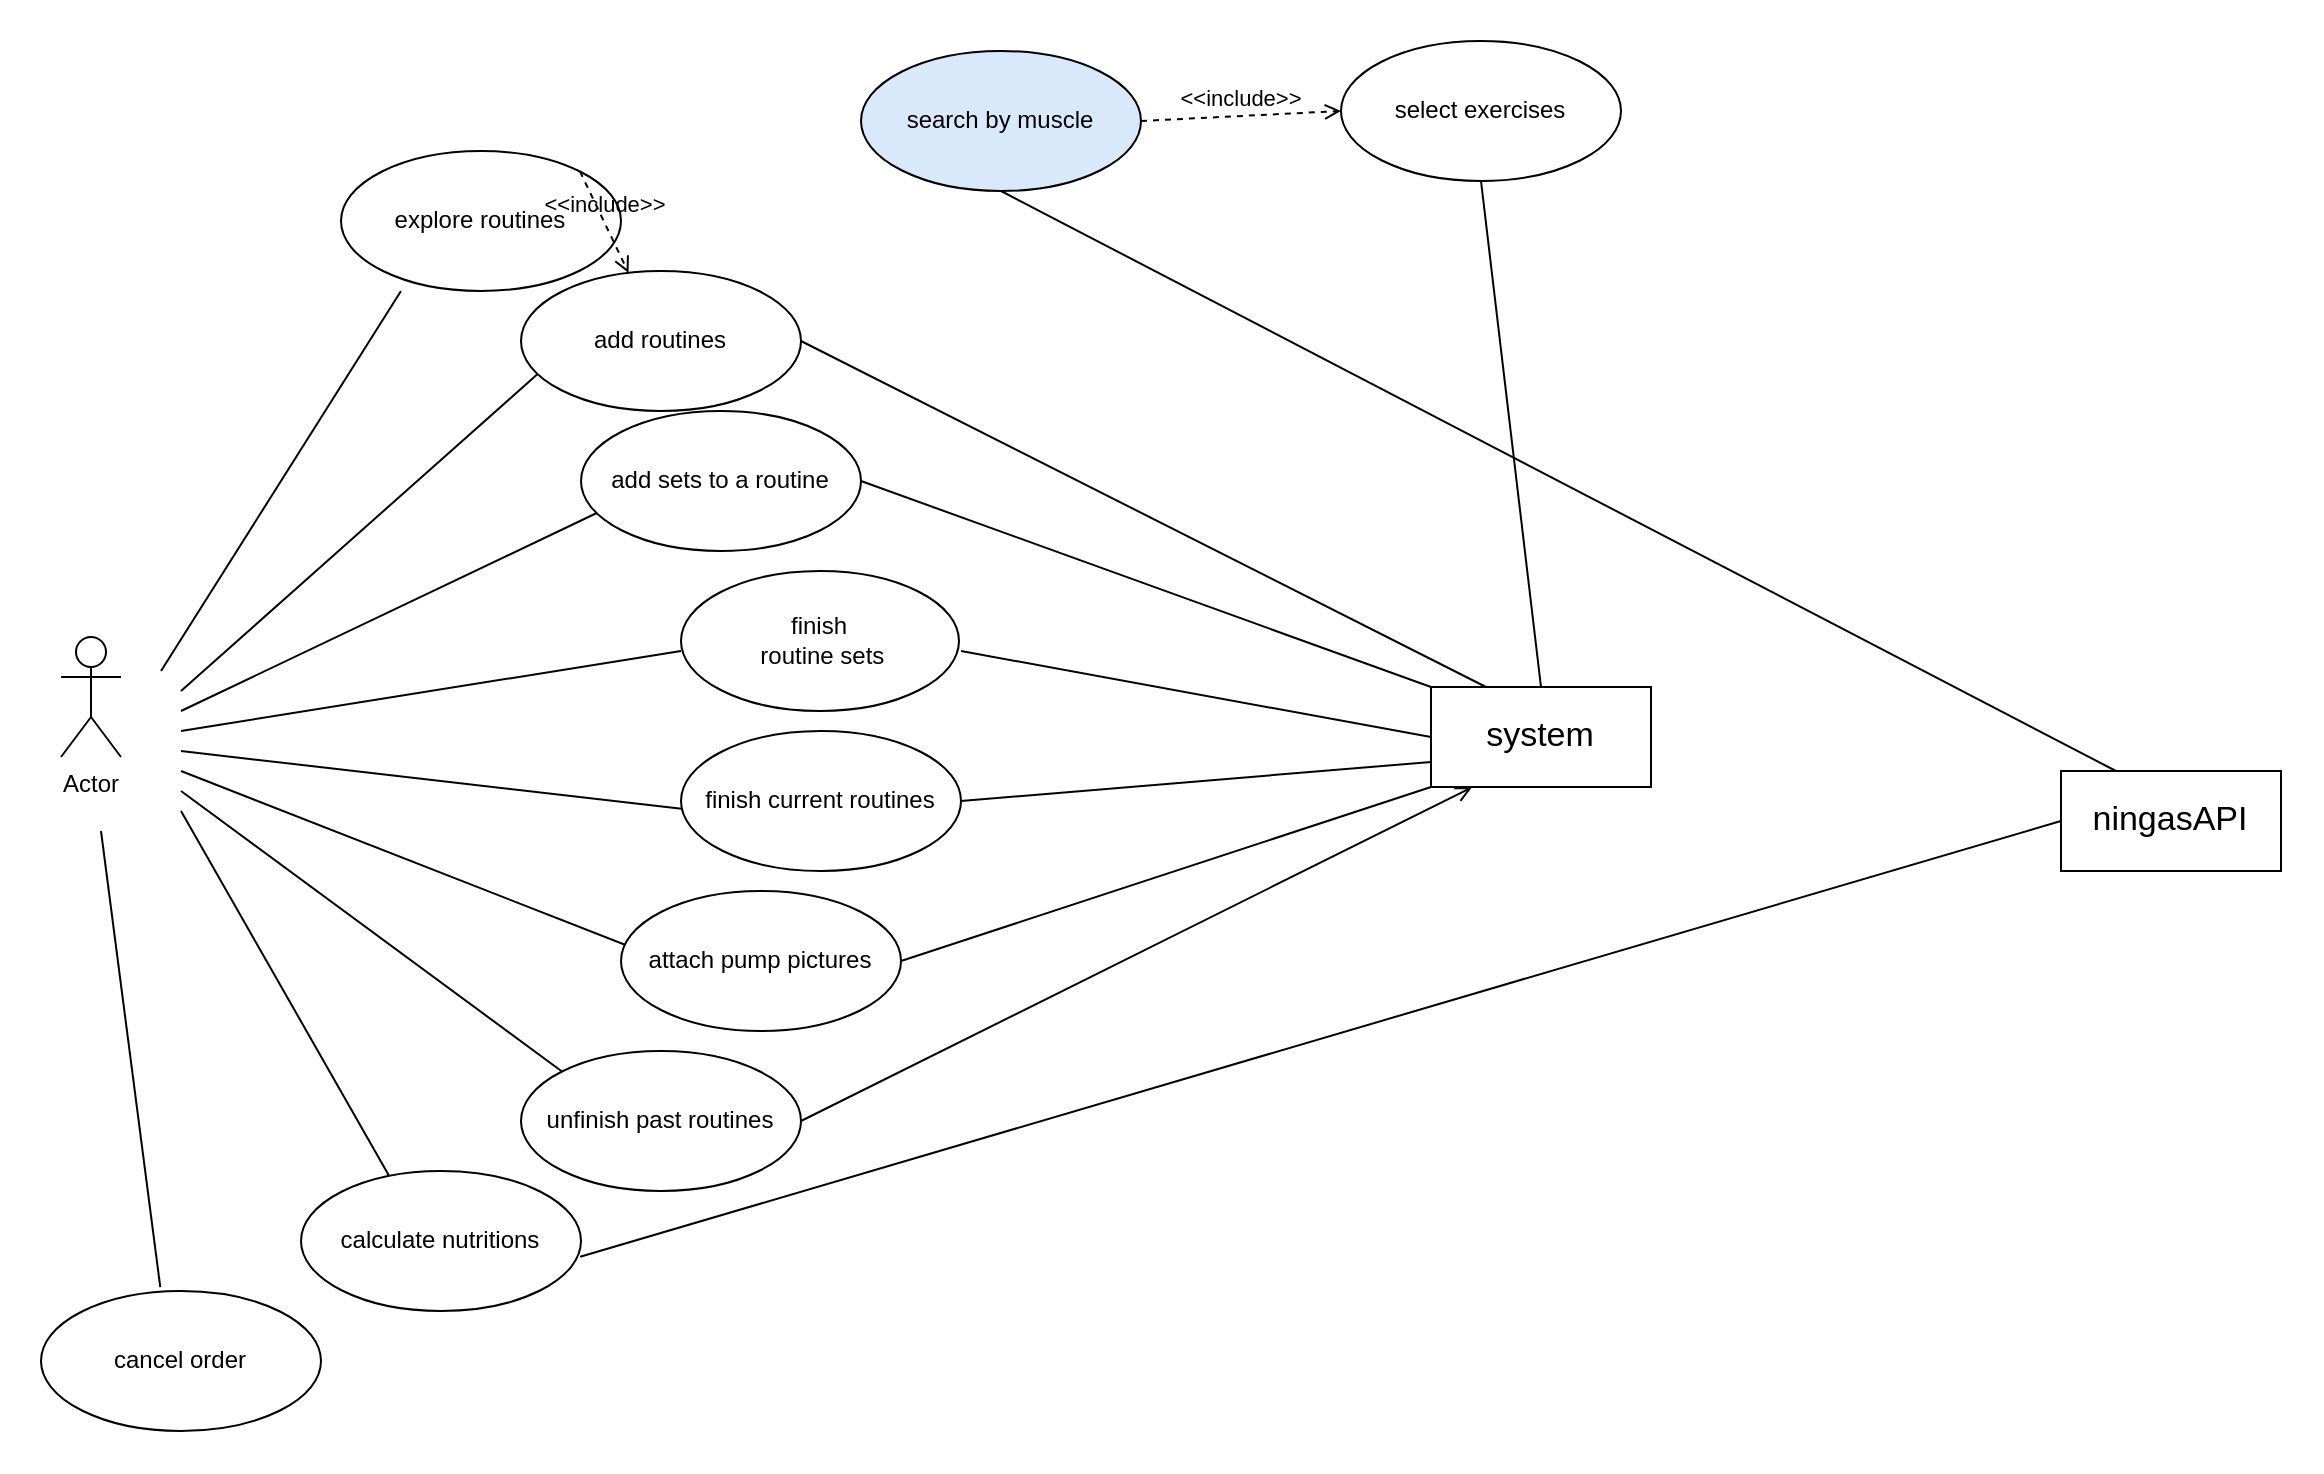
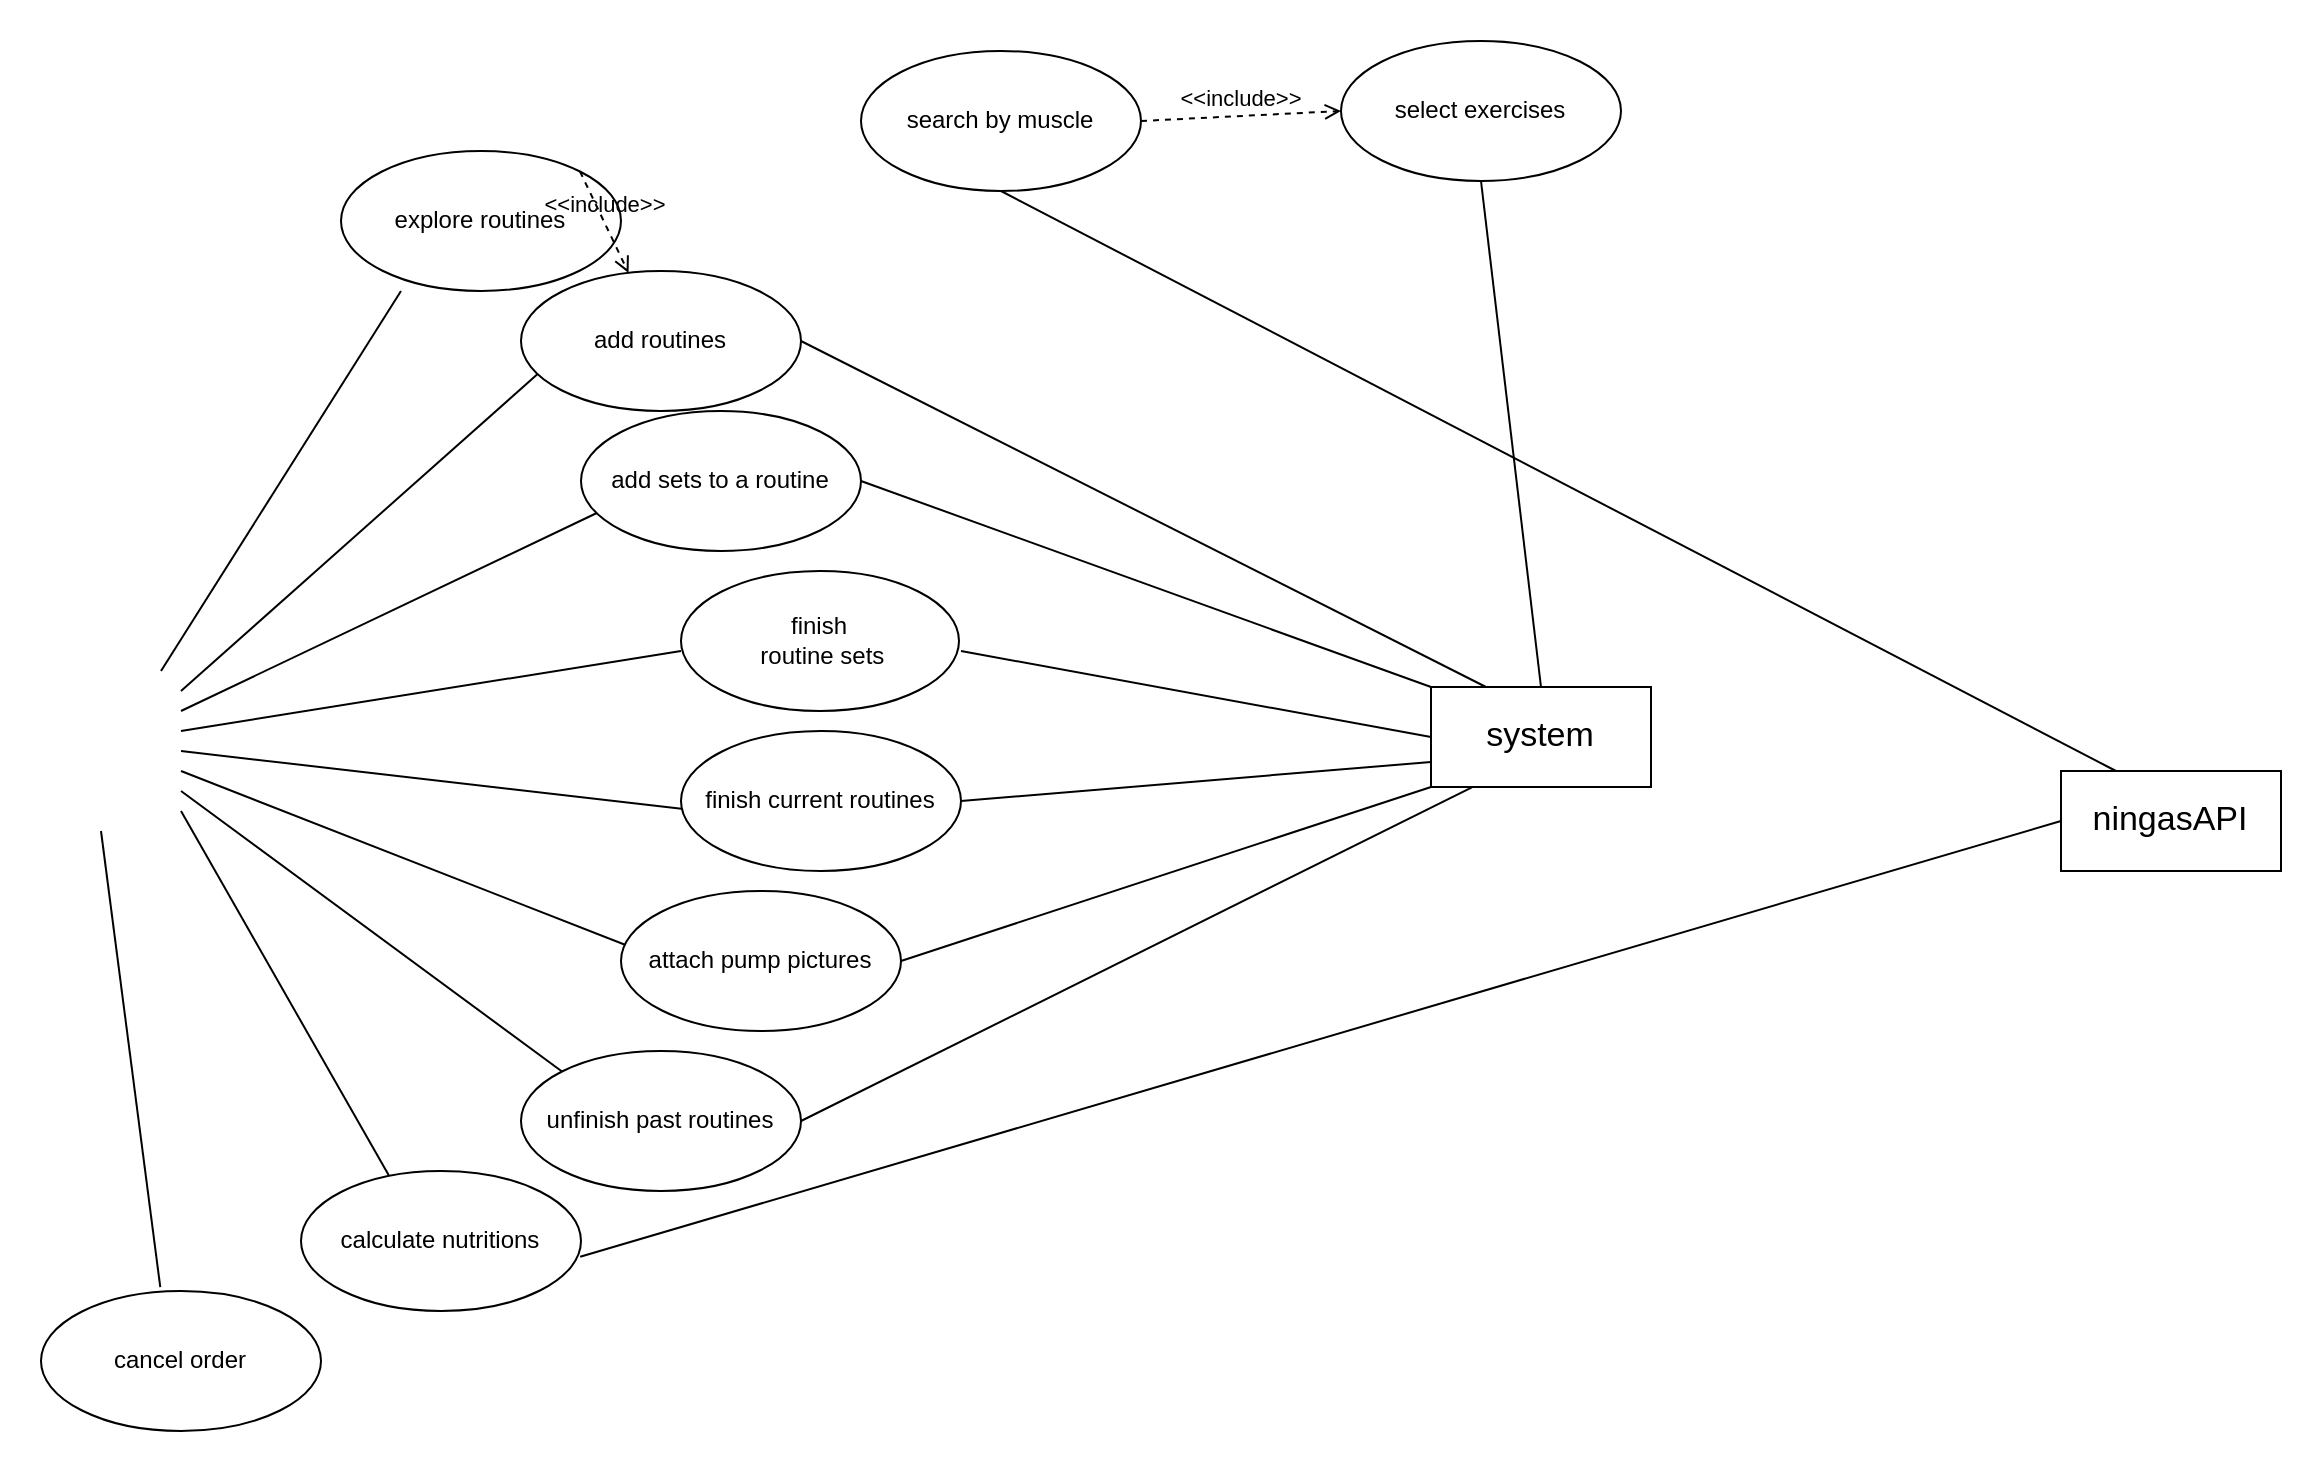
node "search by muscle": fillcolor #dae8fc -> #ffffff
node "Actor": removed
edge "unfinish past routines" -> "system": arrowhead open -> none
